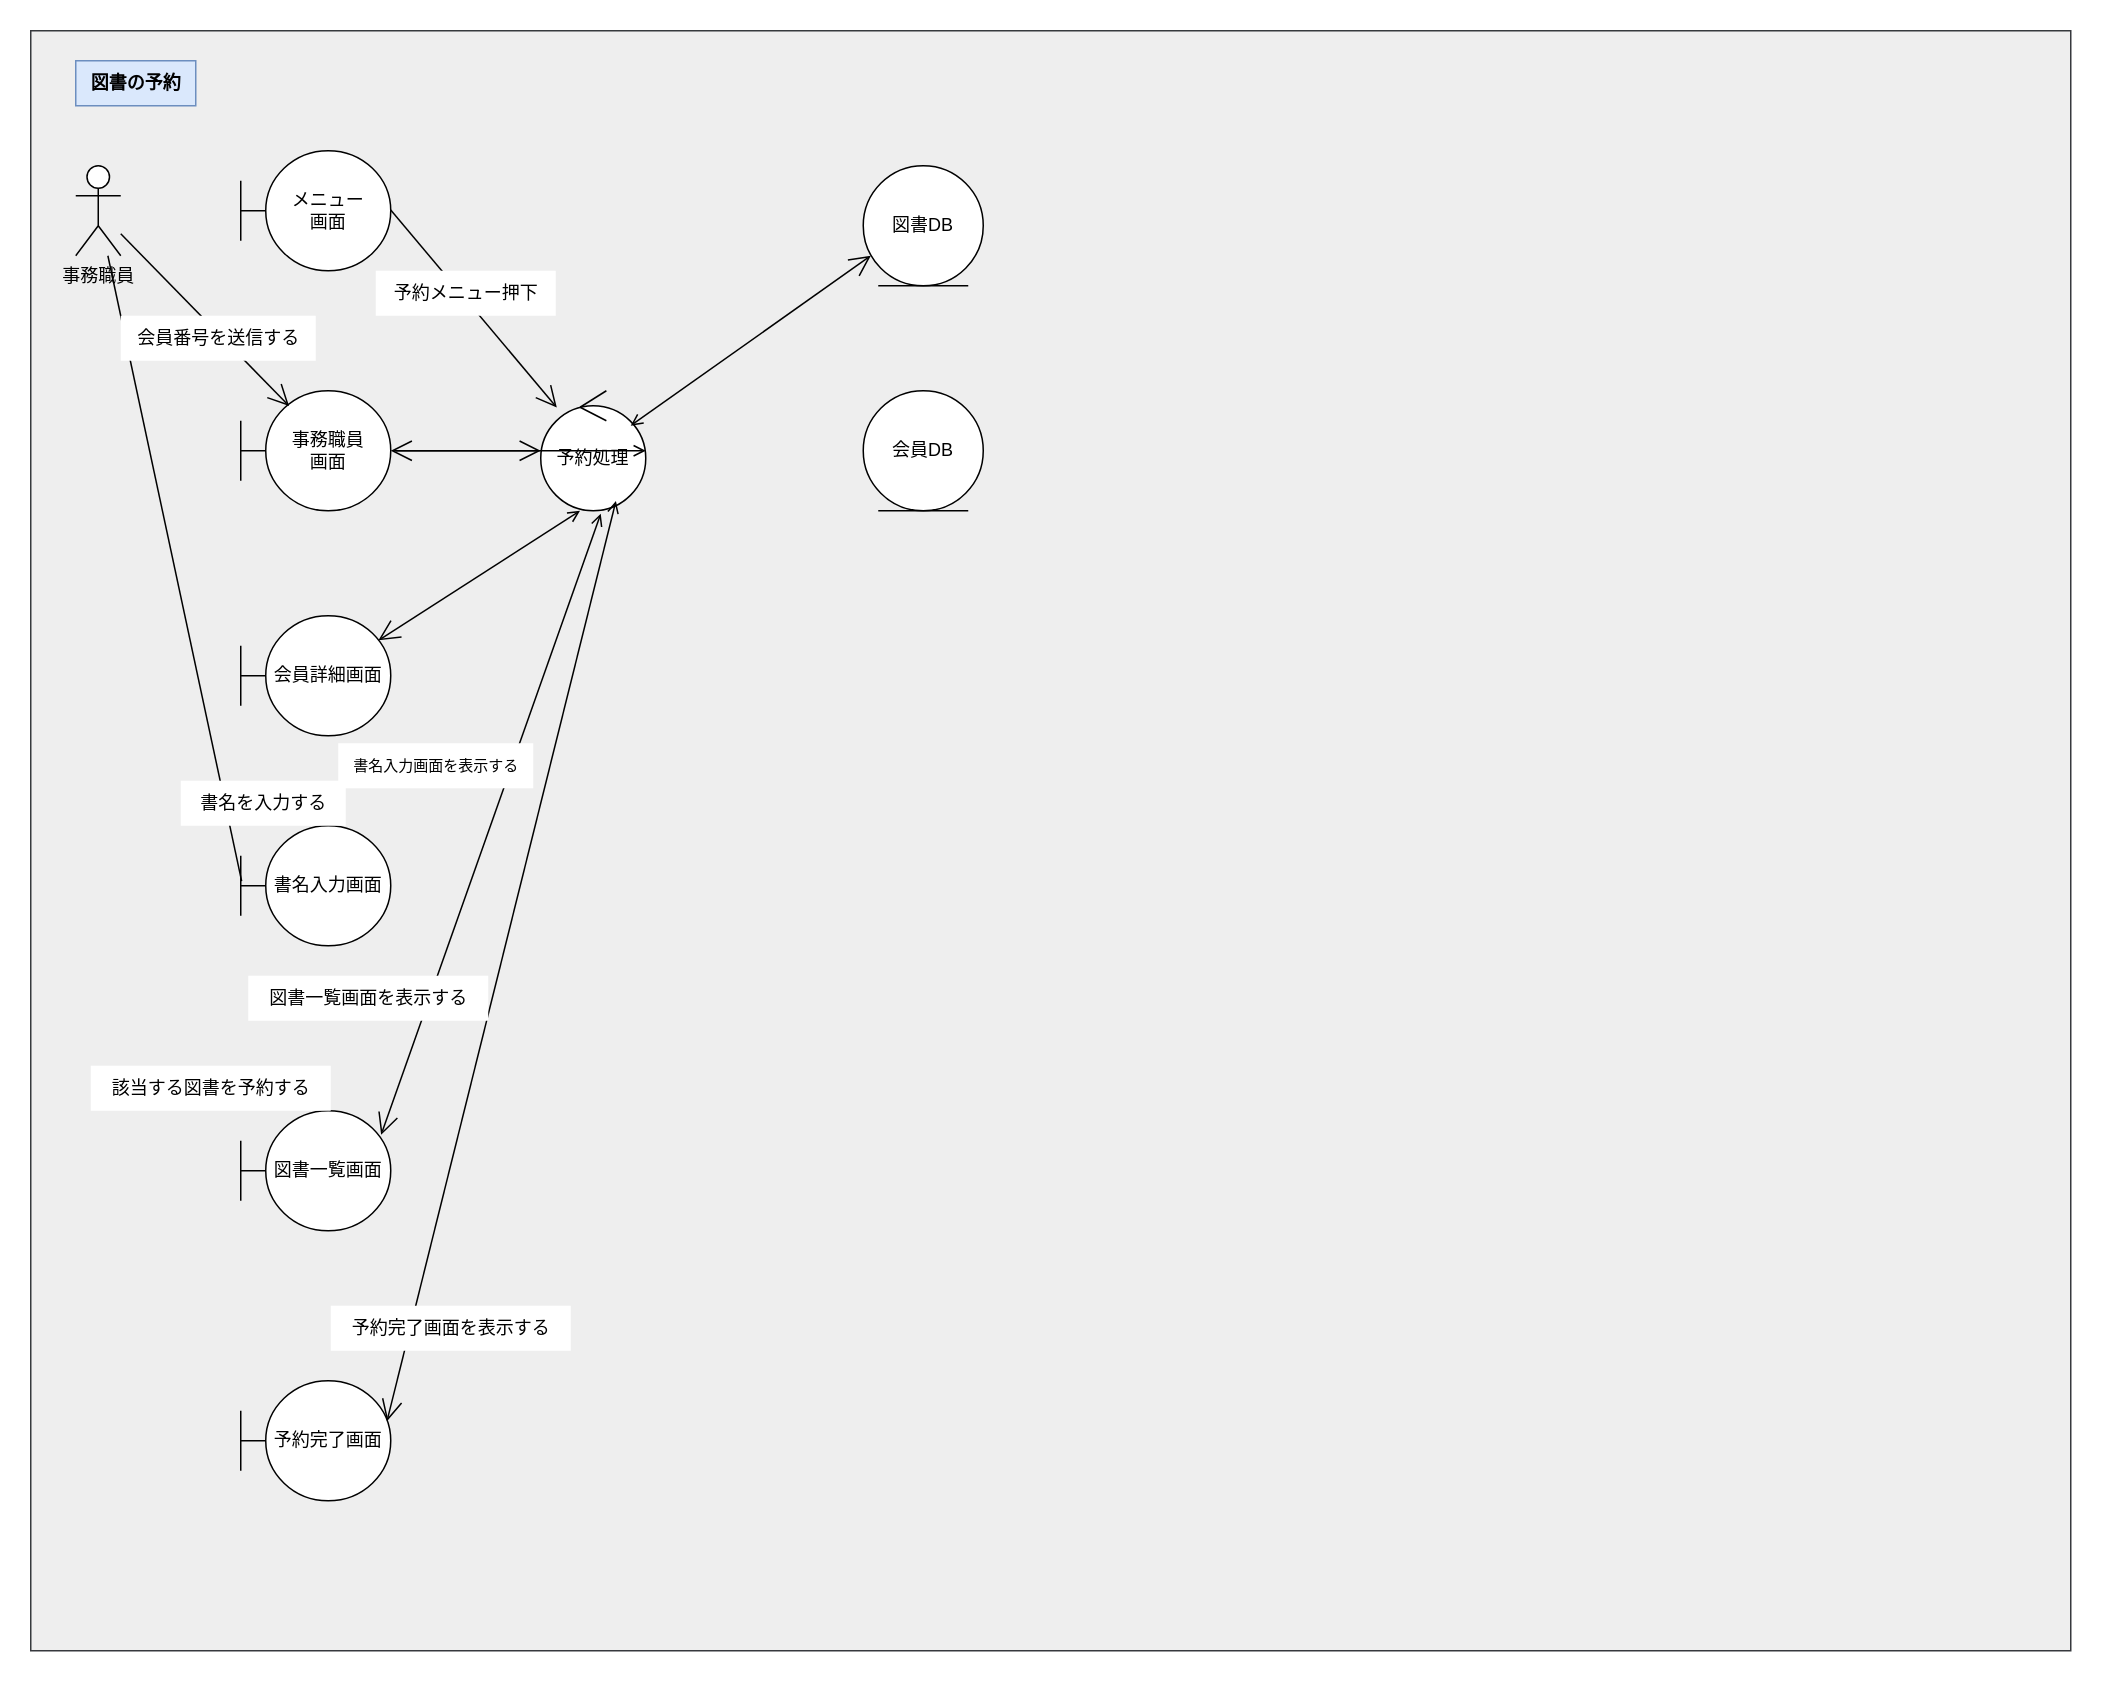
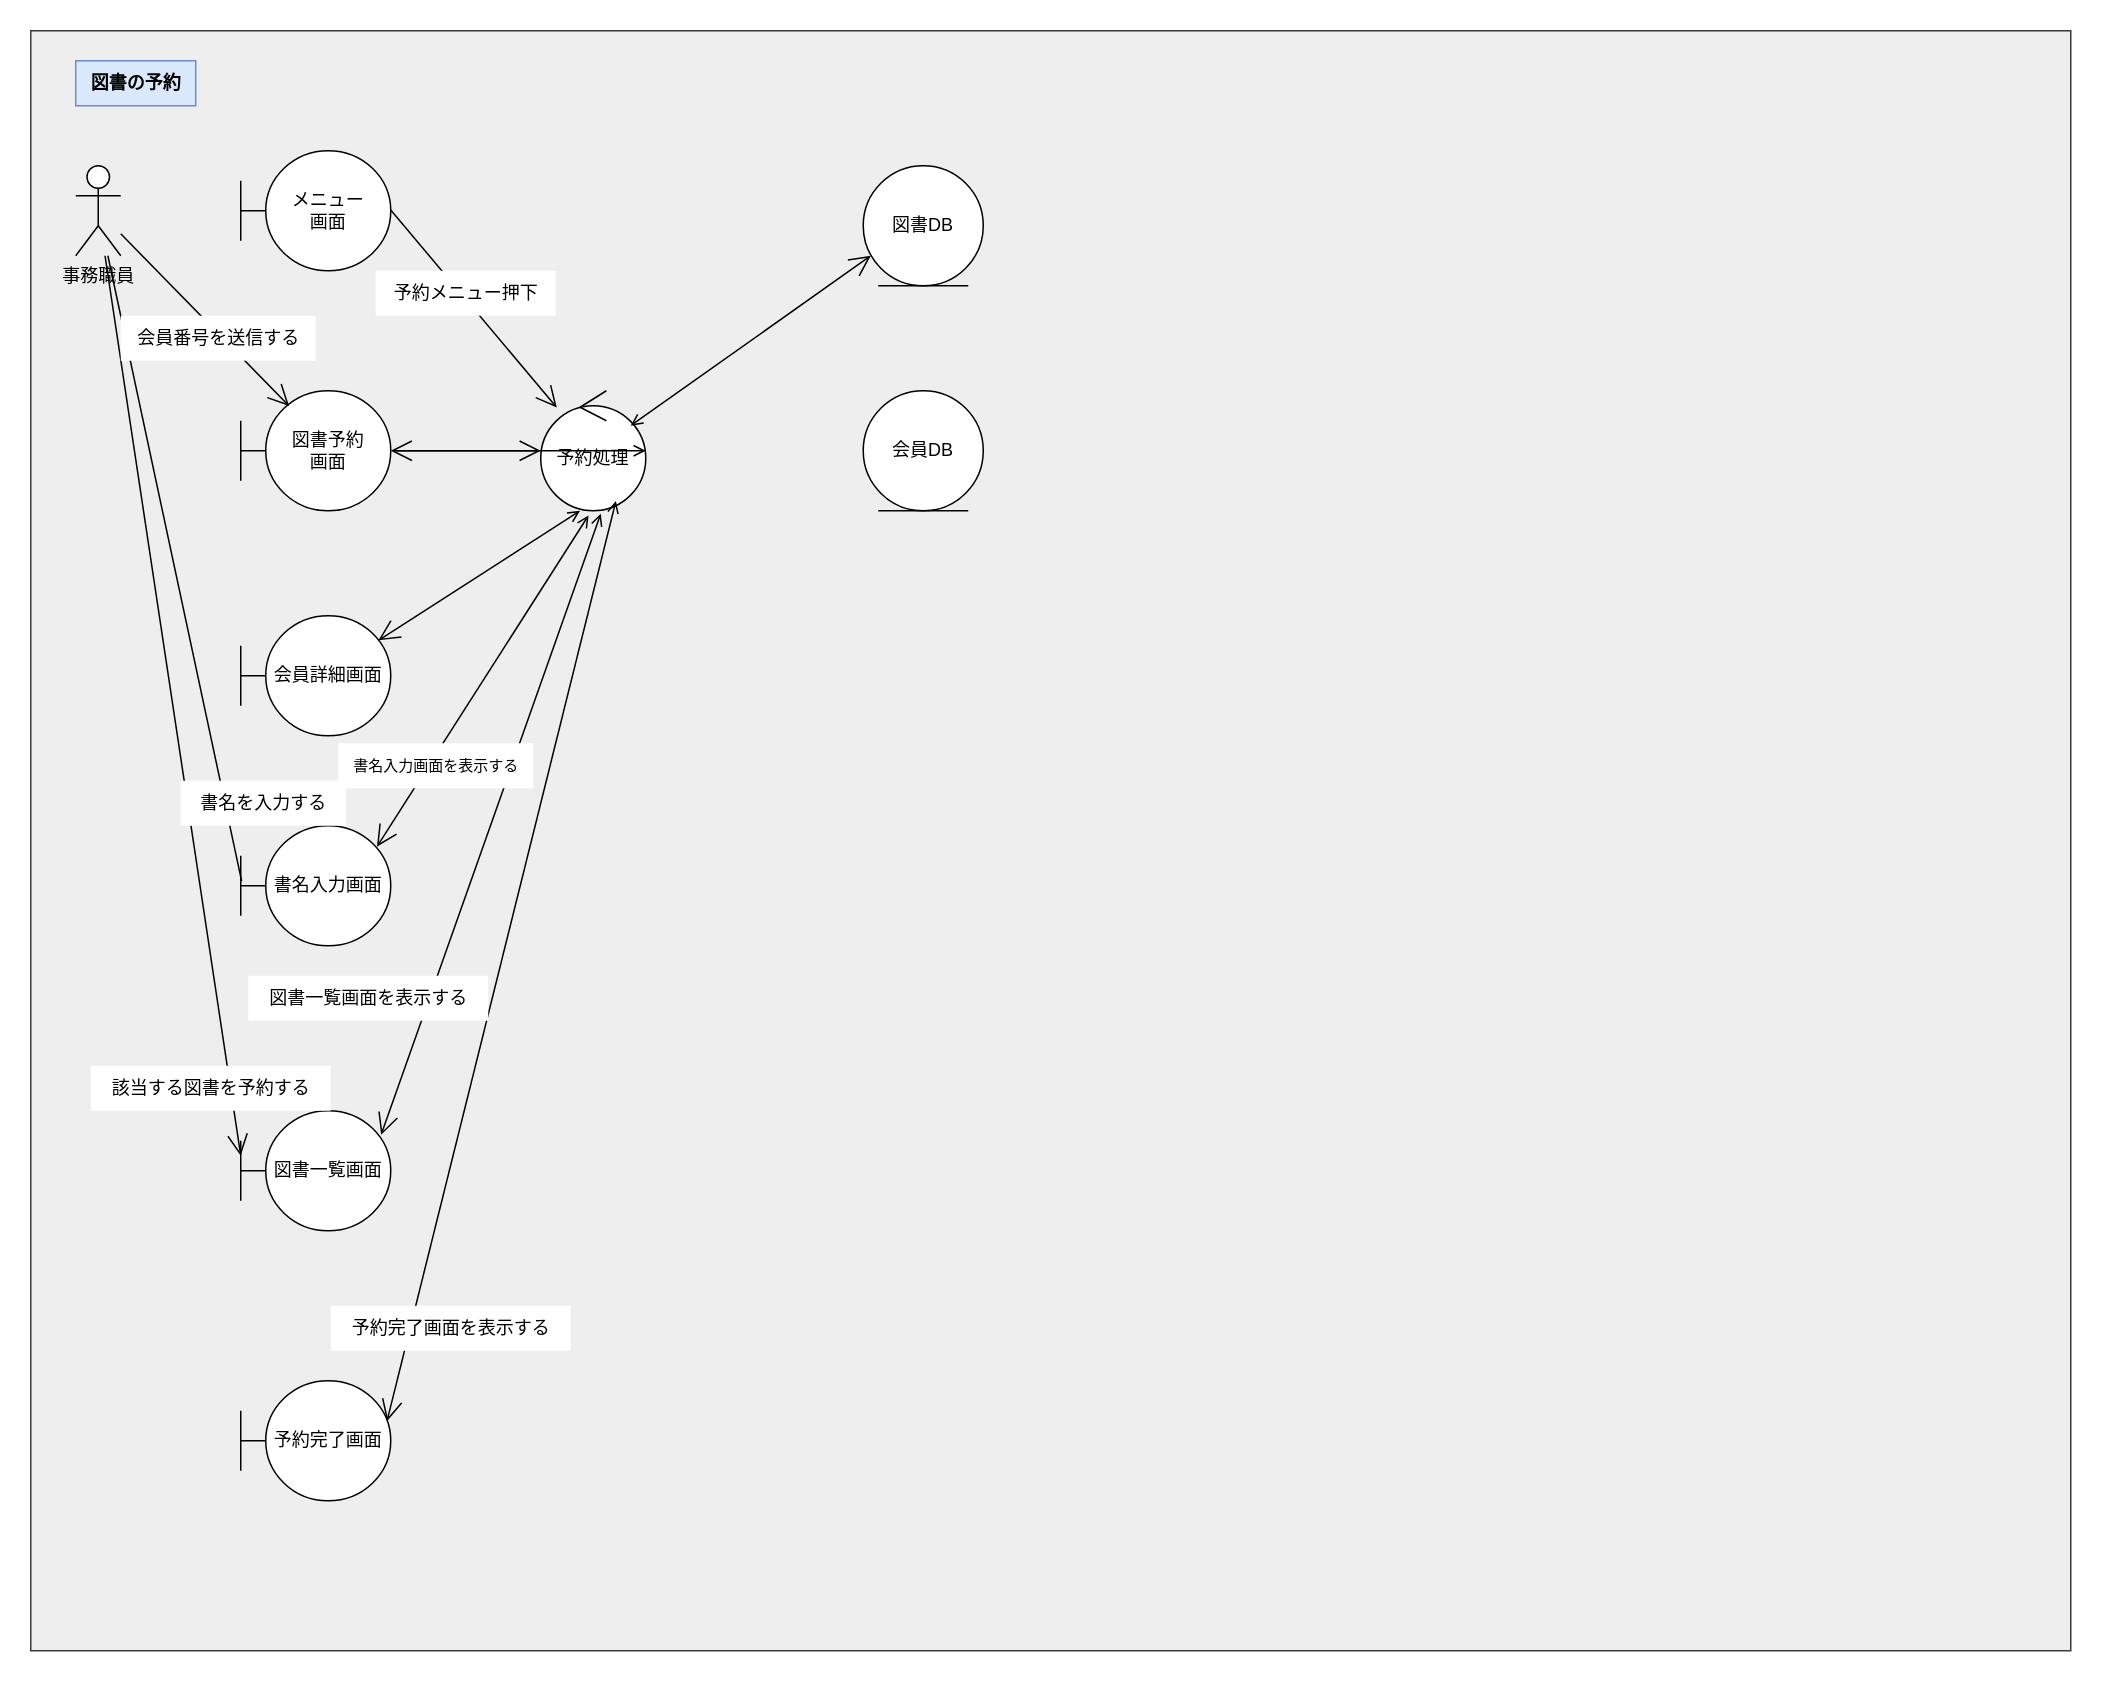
node "事務職員 画面": label "事務職員 画面" -> "図書予約 画面"
edge "事務職員" -> "図書一覧画面": added
edge "予約処理" -- "書名入力画面": added
